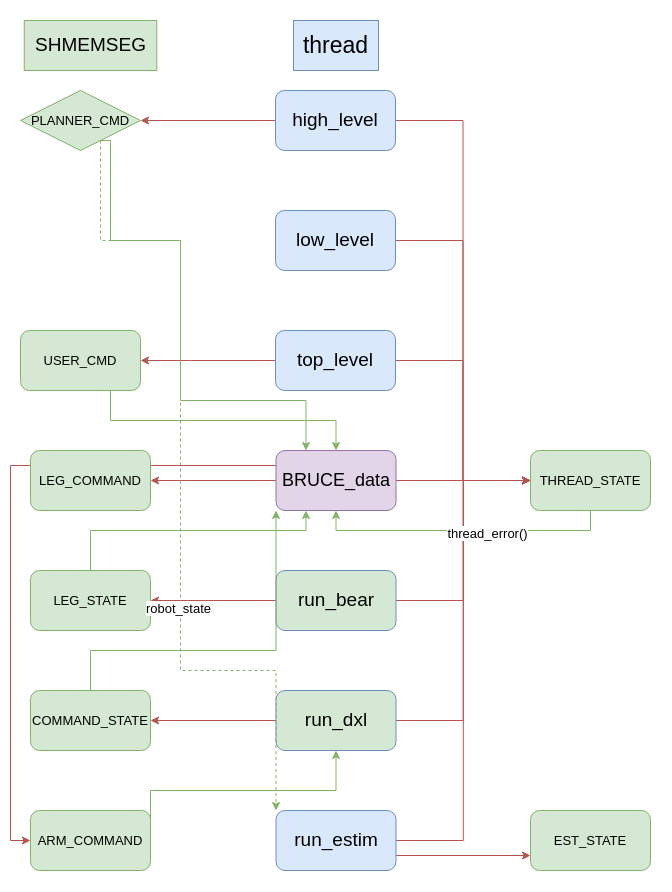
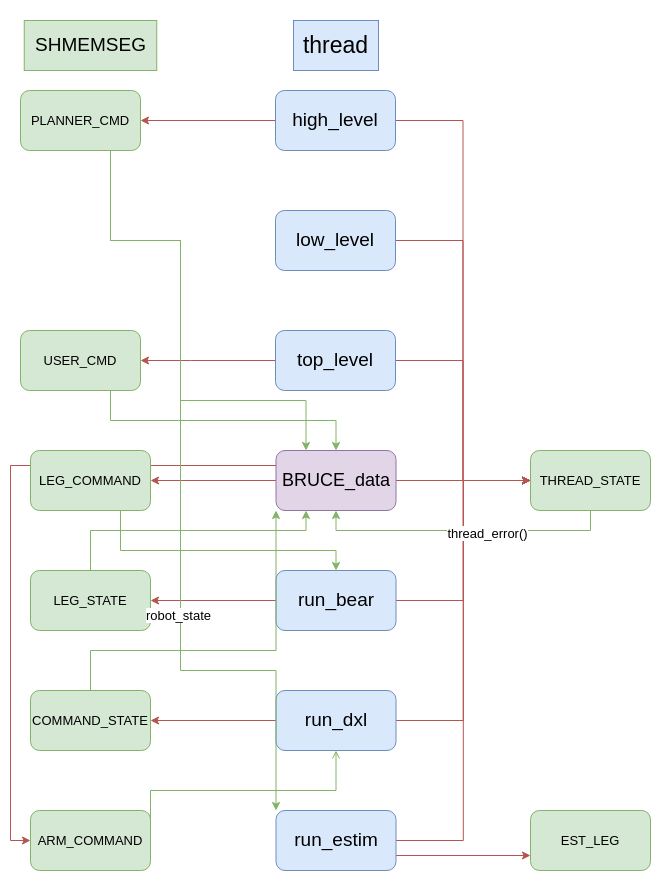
node "PLANNER_CMD": shape diamond -> rounded rectangle
edge "LEG_COMMAND" -> "run_bear": added
edge "PLANNER_CMD" -> "run_estim": style dashed -> solid
node "run_bear": fillcolor #d5e8d4 -> #dae8fc
node "run_dxl": fillcolor #d5e8d4 -> #dae8fc
edge "ARM_COMMAND" -> "run_dxl": arrowhead classic -> open
node "EST_STATE": label "EST_STATE" -> "EST_LEG"
